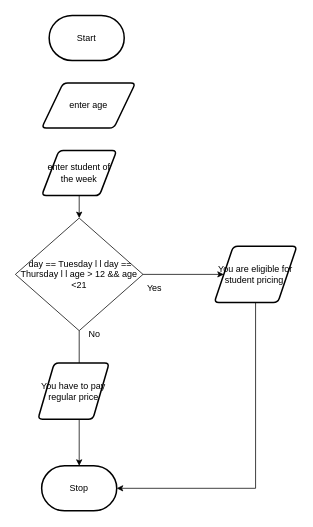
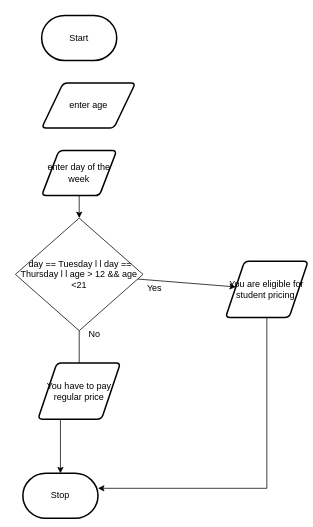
node "Start": moved (87, 38) -> (79, 38)
node "enter student of the week": label "enter student of the week" -> "enter day of the week"
node "You are eligible for student pricing": moved (255, 274) -> (267, 289)
node "You have to pay regular price": size 71x56 -> 83x56
node "Stop": moved (79, 488) -> (60, 495)
